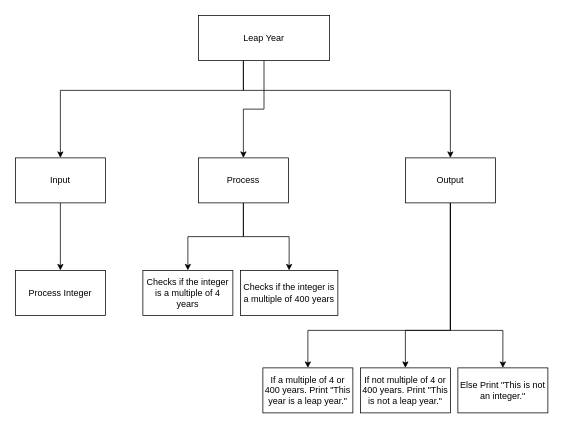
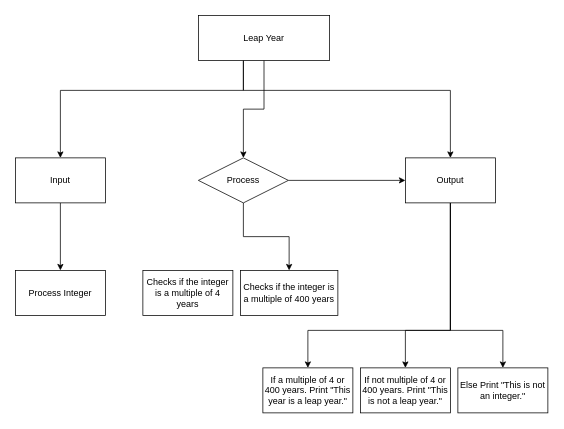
node "Process": shape rectangle -> diamond
edge "Process" -> "Checks if the integer is a multiple of 4 years": now "Process" -> "Output"
